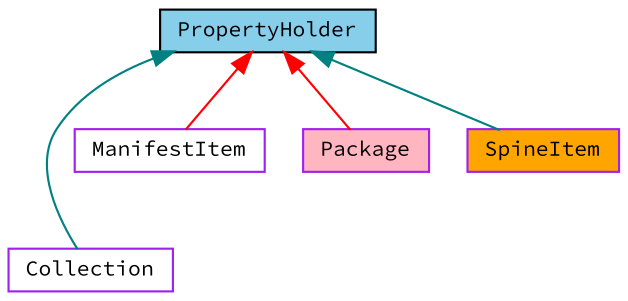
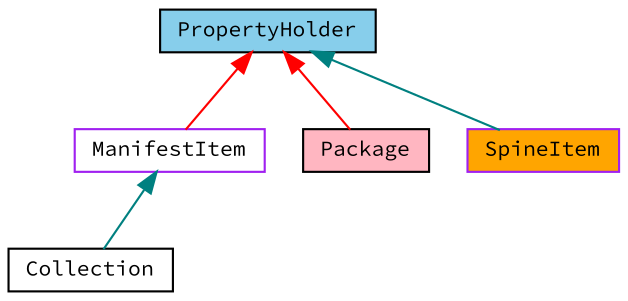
edge "Collection" -> "PropertyHolder": now "Collection" -> "ManifestItem"
node "Package": color purple -> black
node "Collection": color purple -> black
